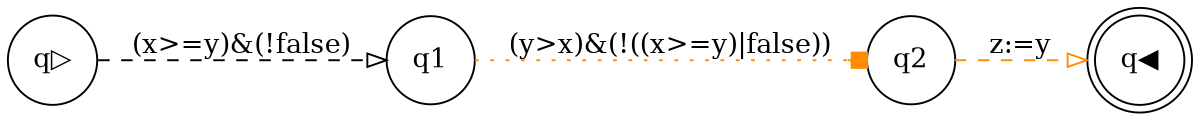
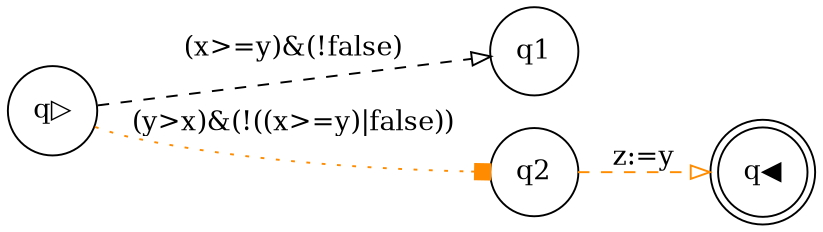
edge "q1" -> "q2": now "q▷" -> "q2"
